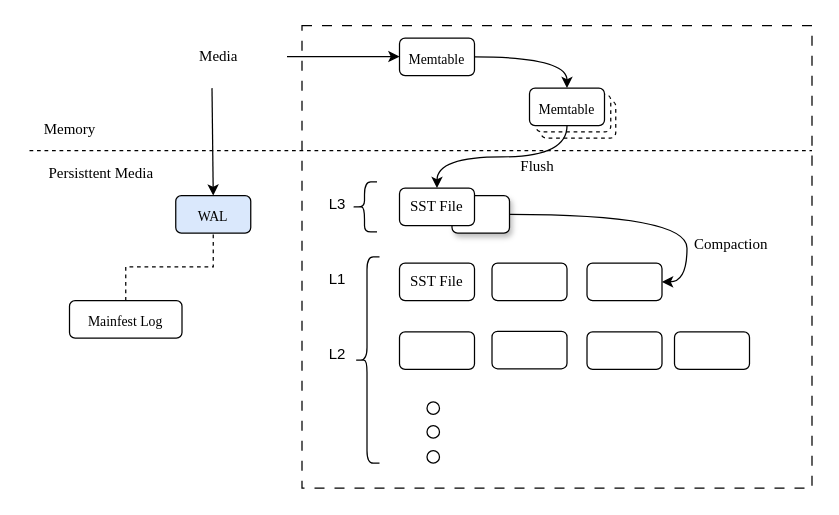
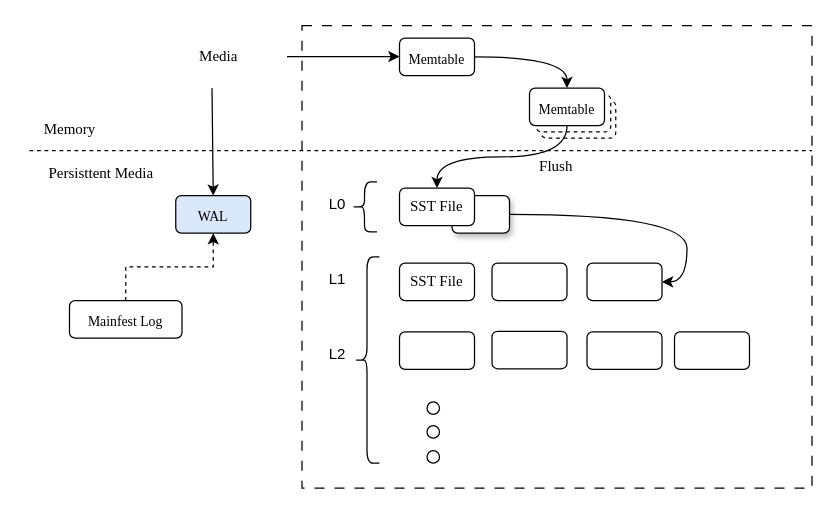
node "Flush": moved (537, 167) -> (556, 167)
node "L3": label "L3" -> "L0"
edge "WAL" -- "Mainfest Log": arrowhead none -> classic
node "Compaction": removed
